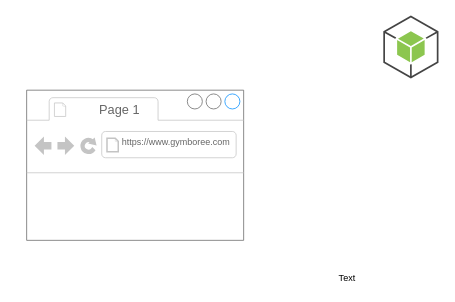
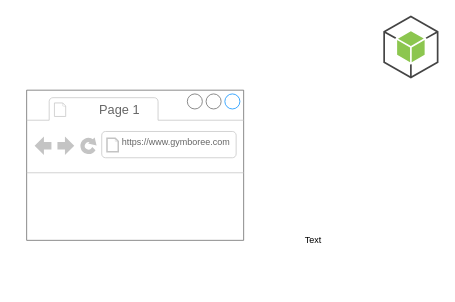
node "Text": moved (352, 278) -> (318, 240)
